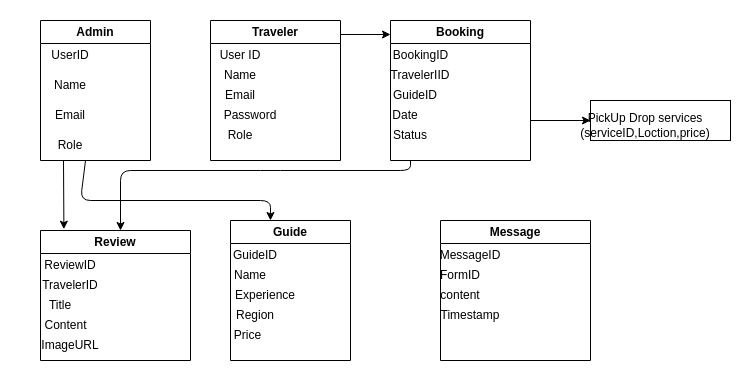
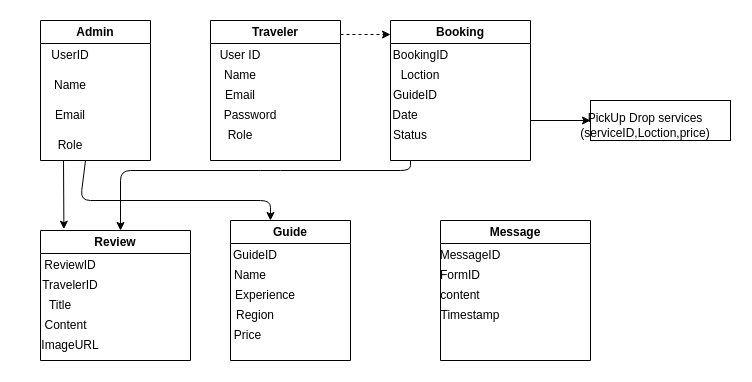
edge "Traveler" -> "Booking": style solid -> dashed
node "TravelerIID": label "TravelerIID" -> "Loction"
